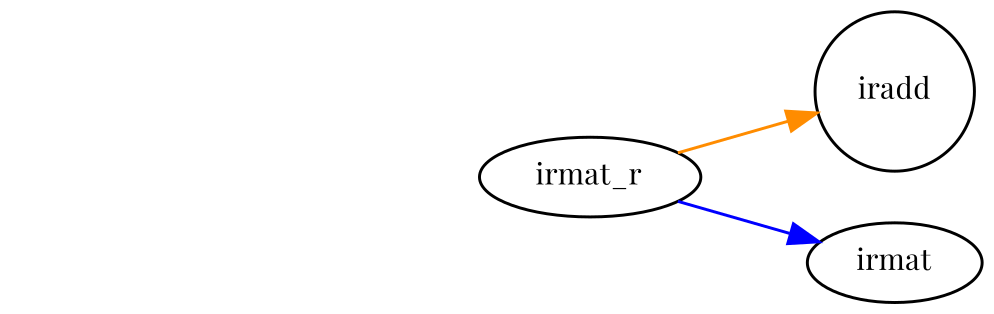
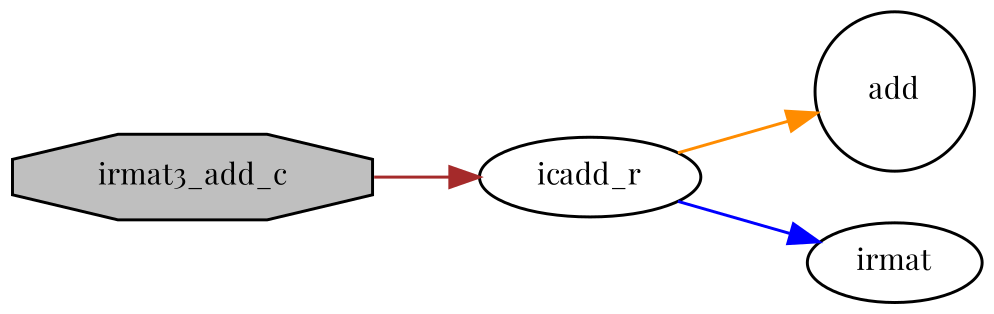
node "iradd": label "iradd" -> "add"
node "irmat3_add_c": added
node "irmat_r": label "irmat_r" -> "icadd_r"
